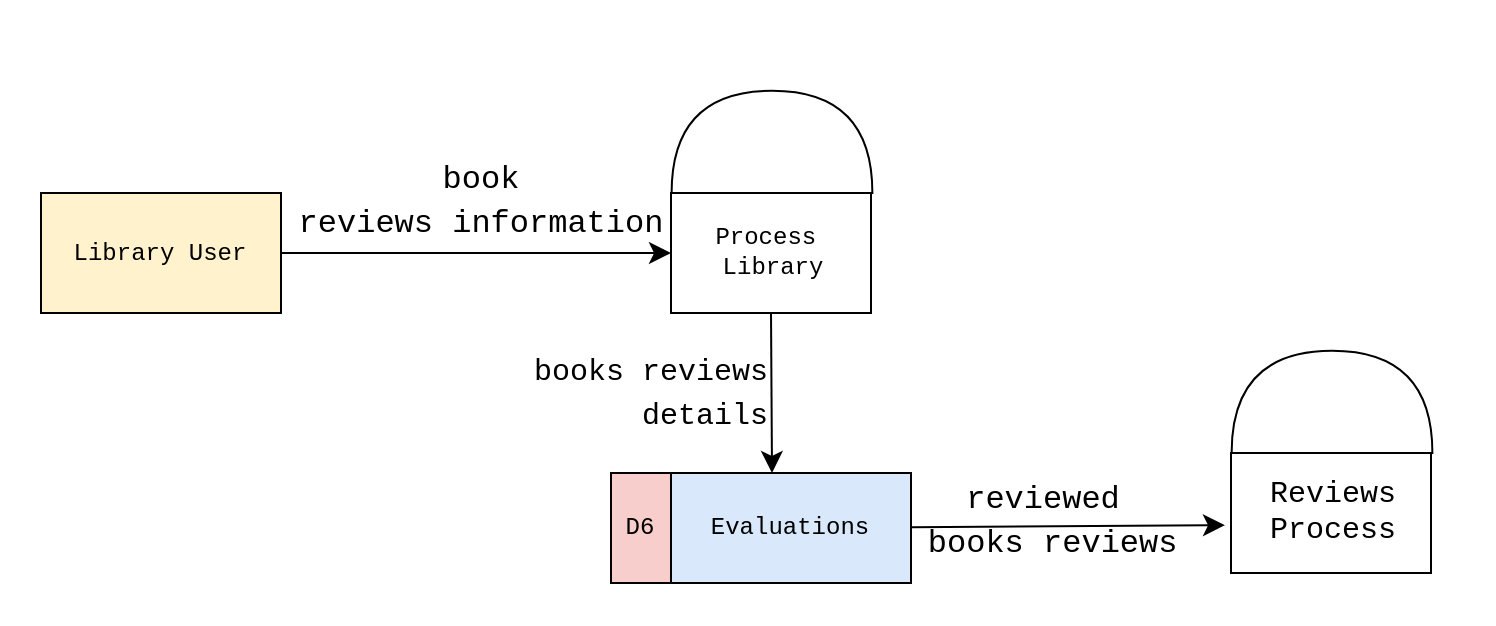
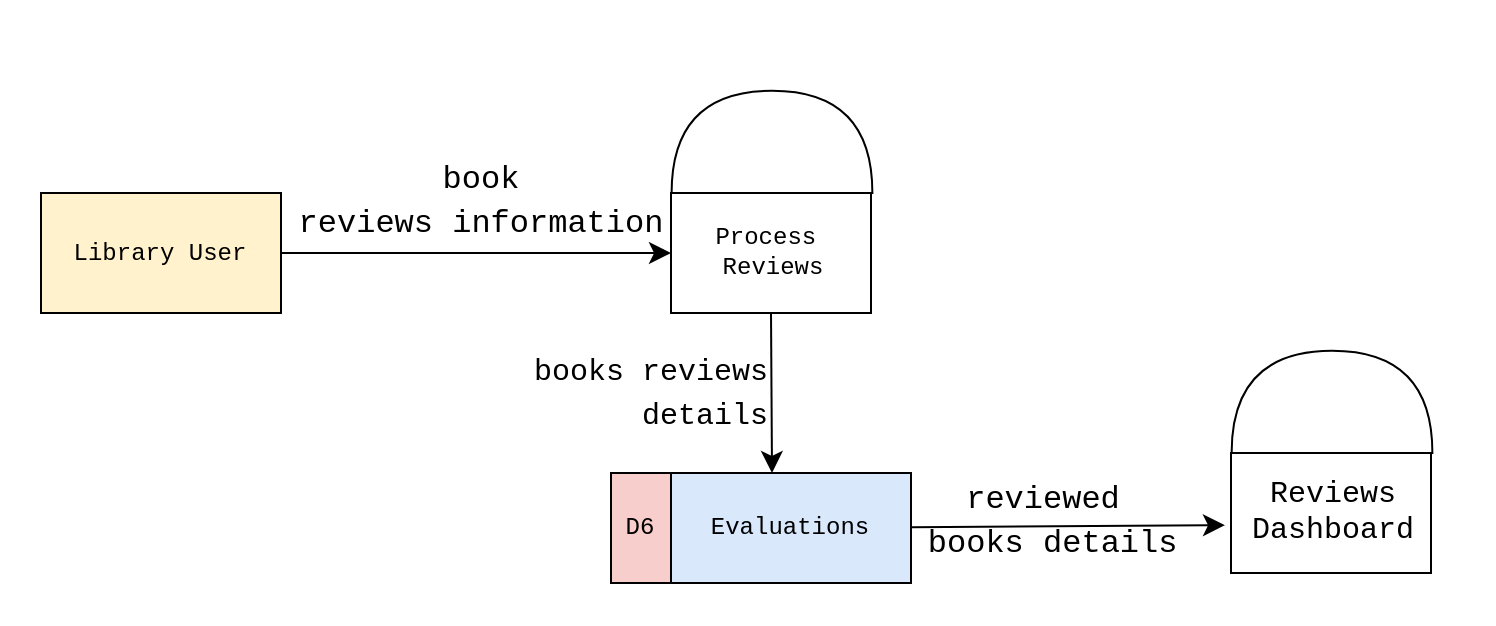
node "Process Library": label "Process Library" -> "Process Reviews"
node "Reviews Process": label "Reviews Process" -> "Reviews Dashboard"
node "reviewed books reviews": label "reviewed books reviews" -> "reviewed books details"
